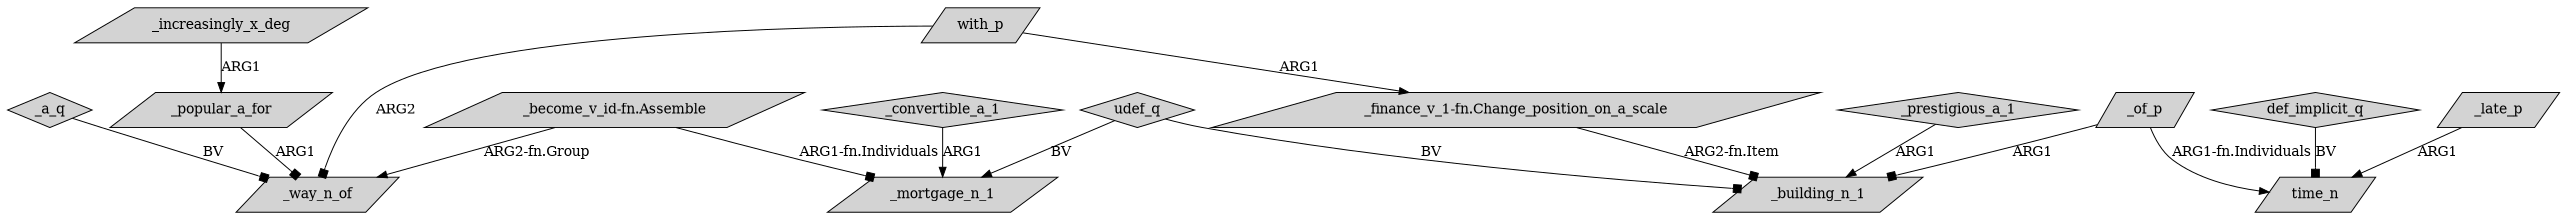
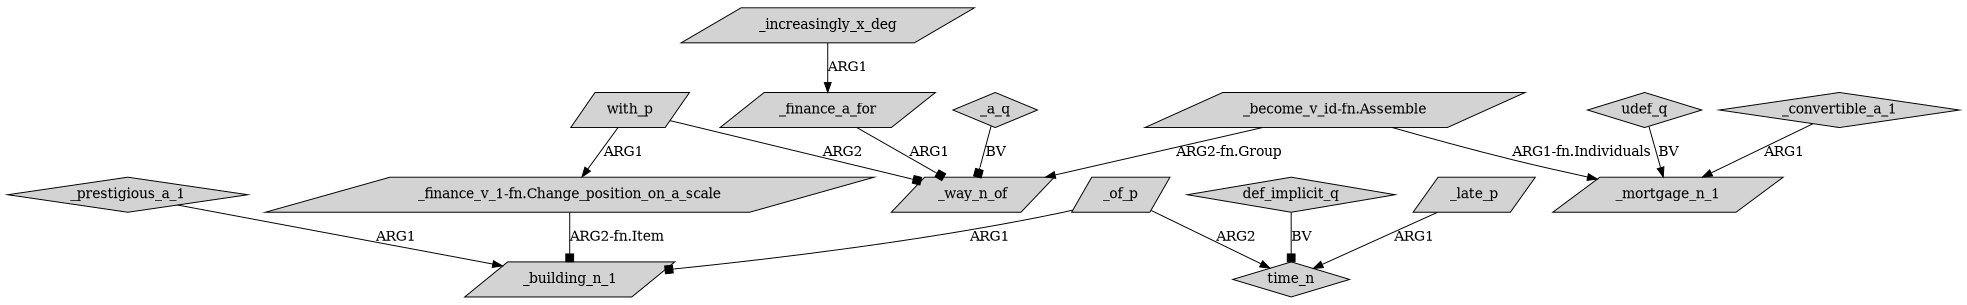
node "_popular_a_for": label "_popular_a_for" -> "_finance_a_for"
edge "_become_v_id-fn.Assemble" -> "_mortgage_n_1": arrowhead box -> normal
edge "_of_p" -> "time_n": label "ARG1-fn.Individuals" -> "ARG2"
edge "udef_q" -> "_building_n_1": removed, label "BV"
node "time_n": shape parallelogram -> diamond
